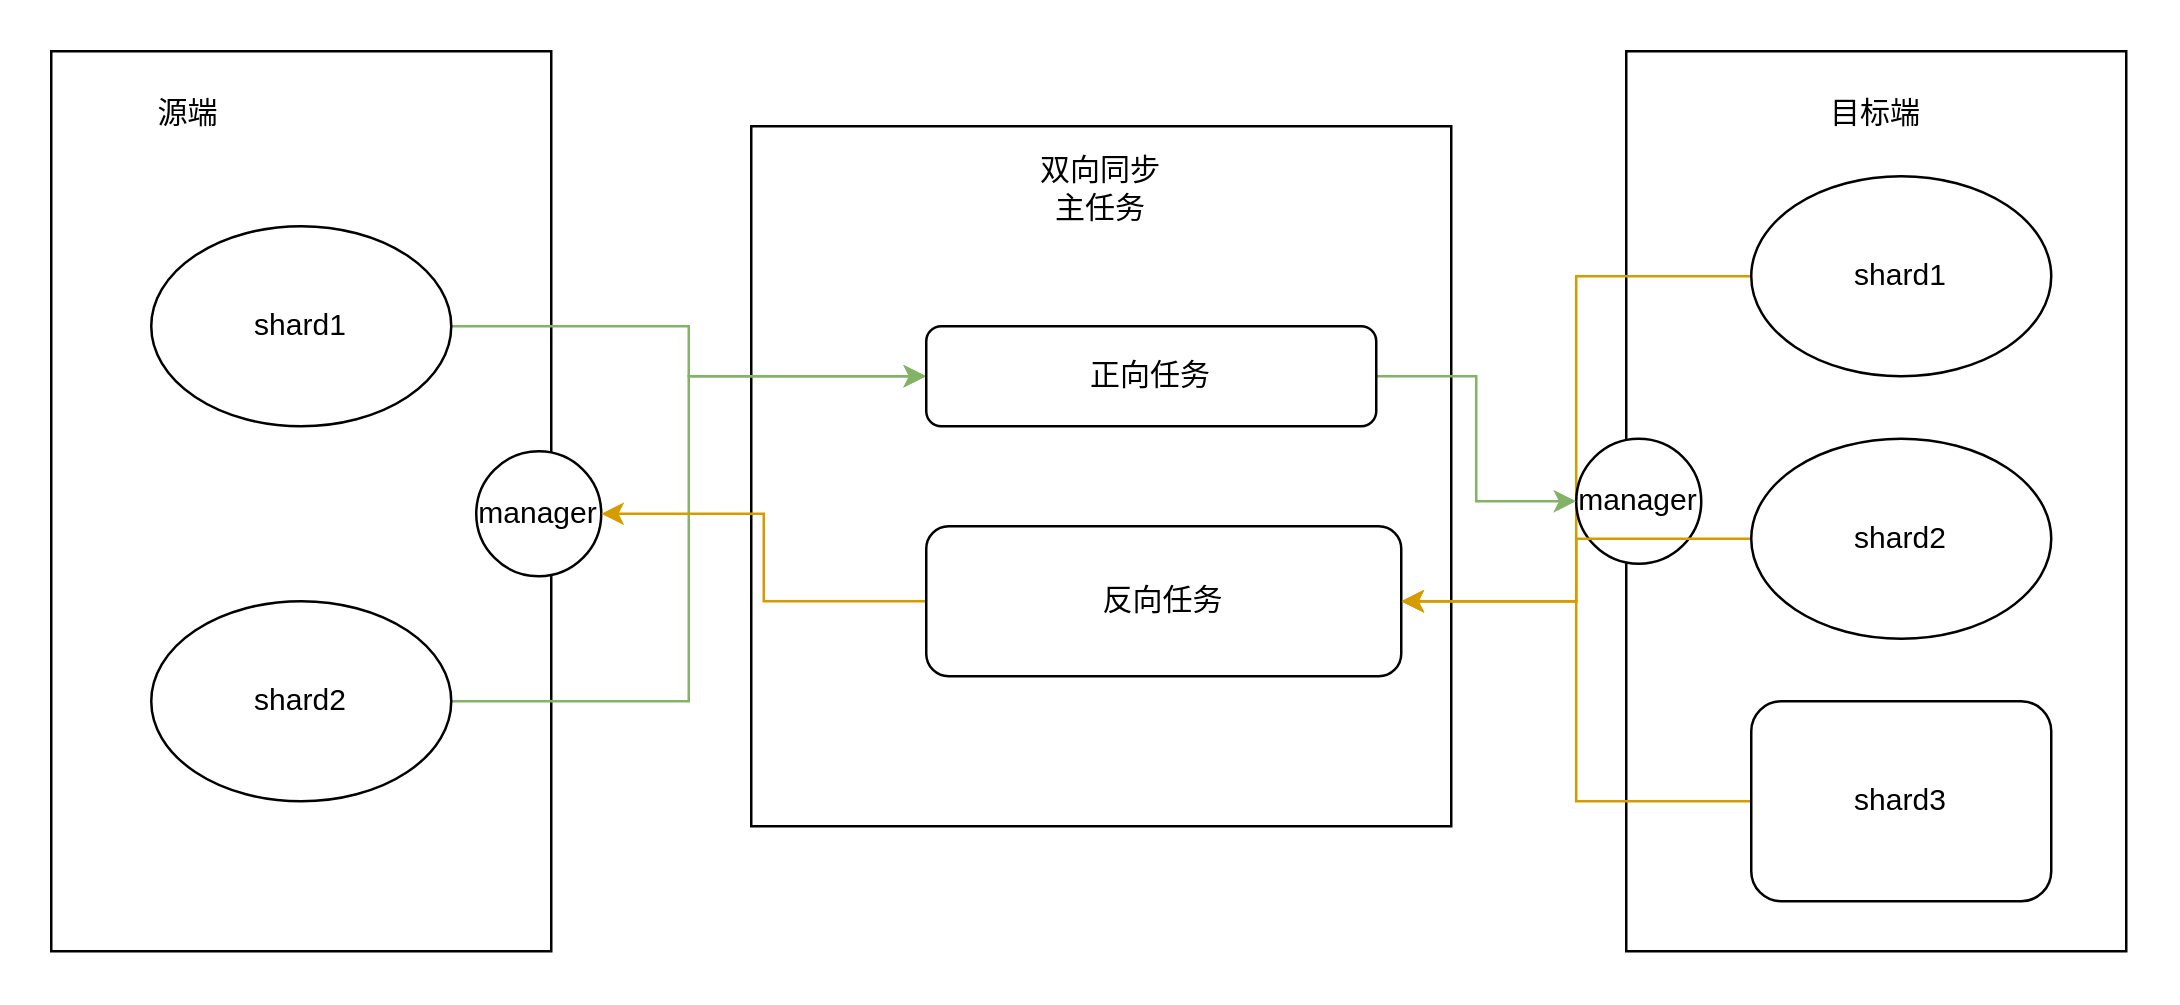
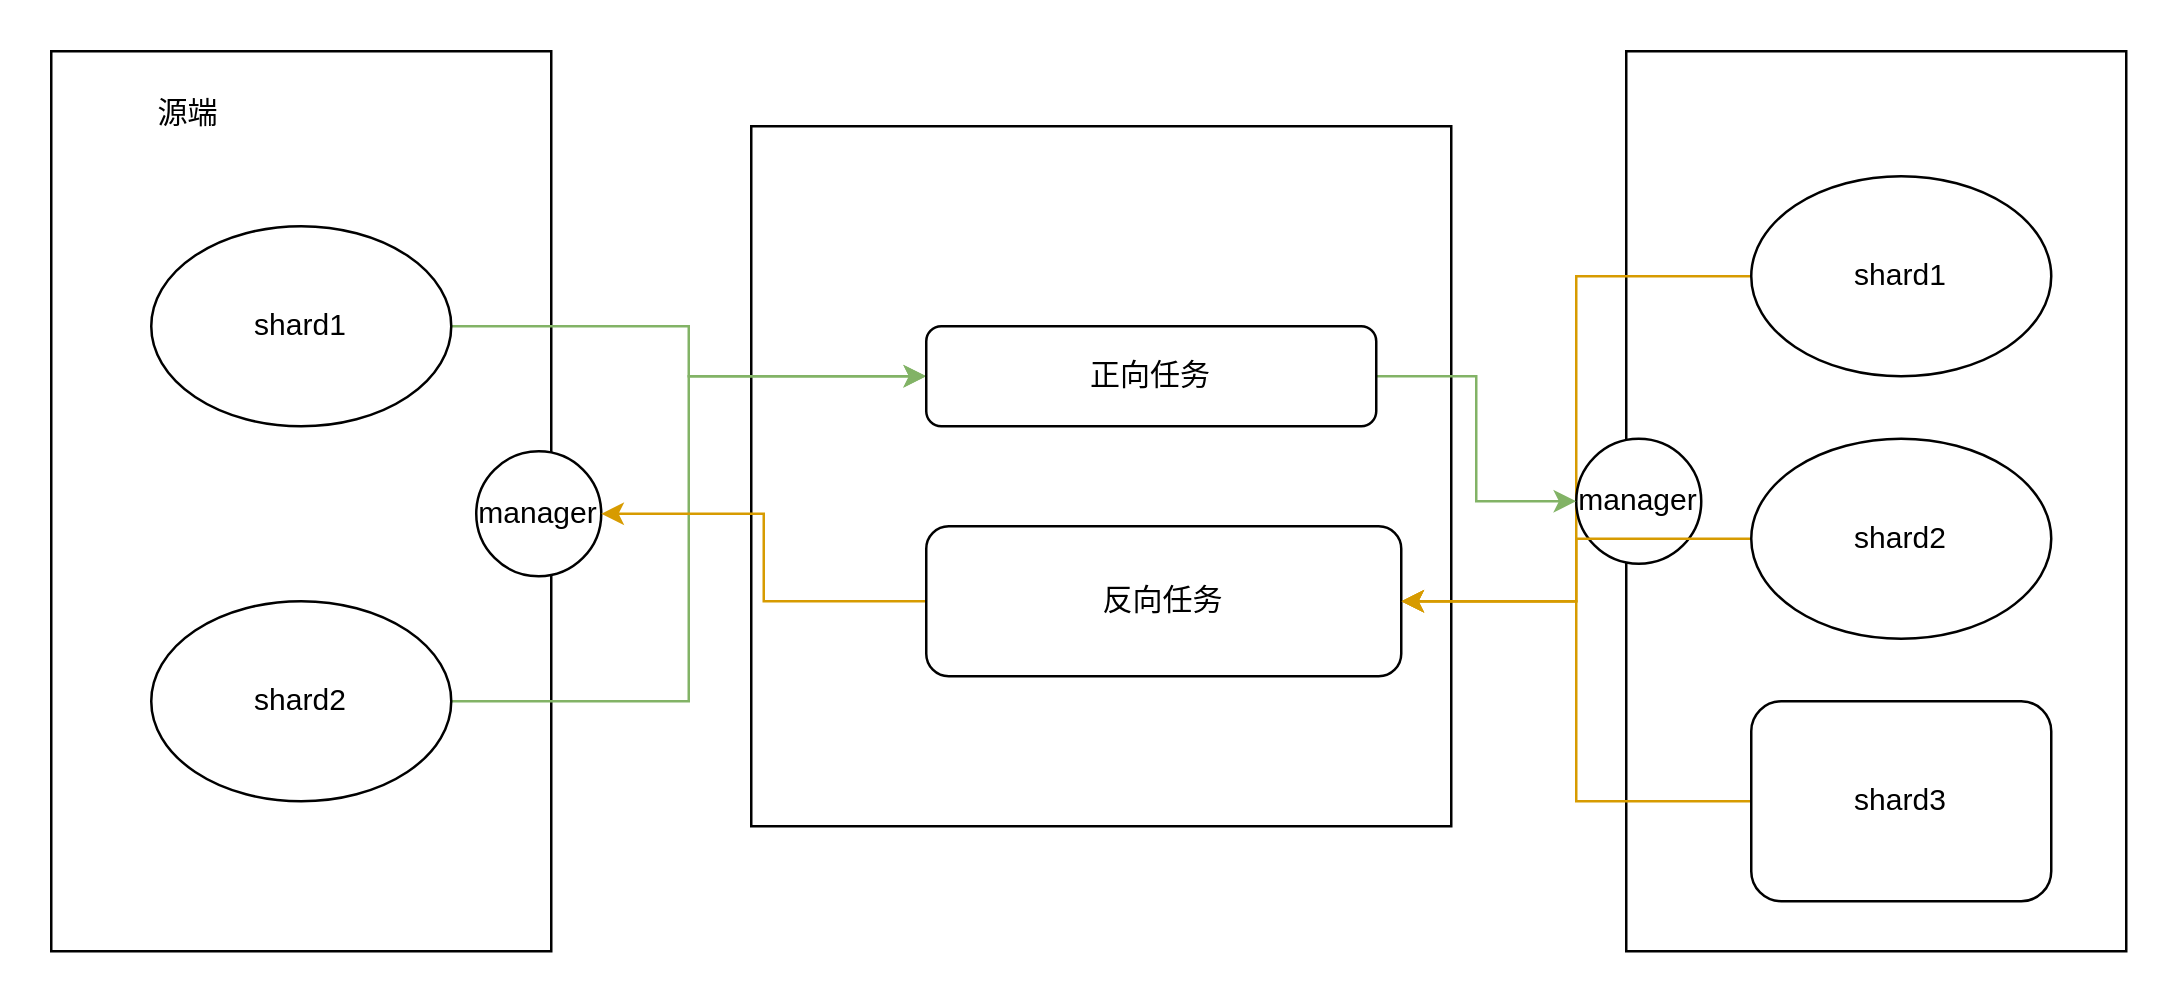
node "目标端": removed
node "双向同步主任务": removed
